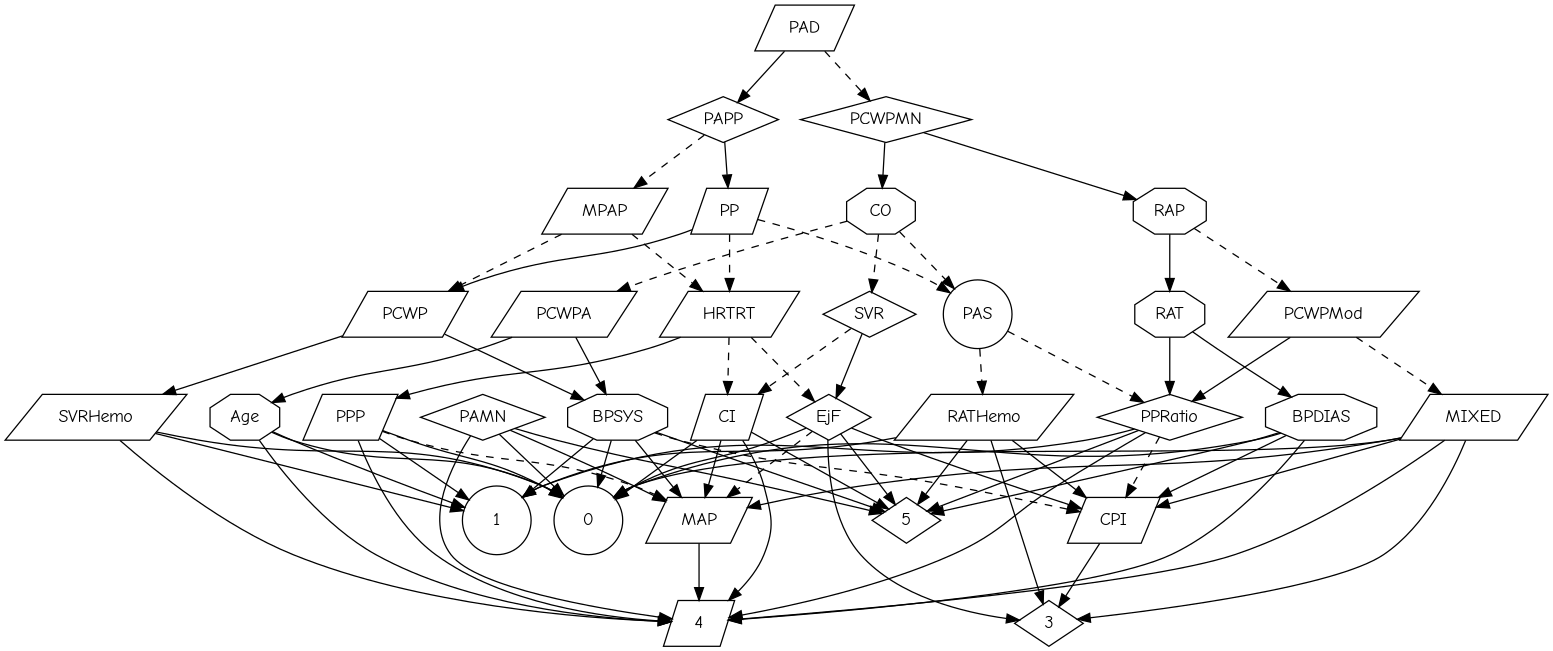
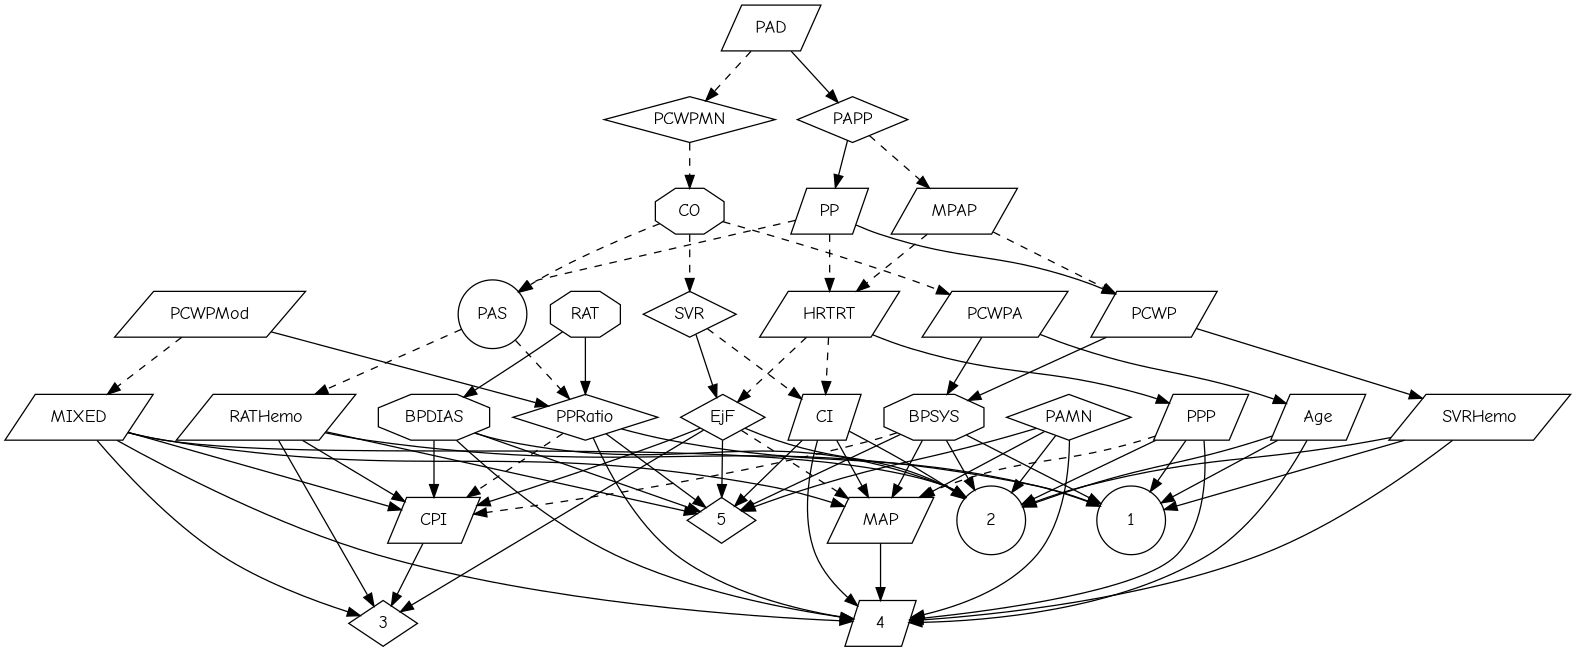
edge "PCWPMN" -> "CO": style solid -> dashed
node "RAP": removed
node "Age": shape octagon -> parallelogram
node "0": label "0" -> "2"
